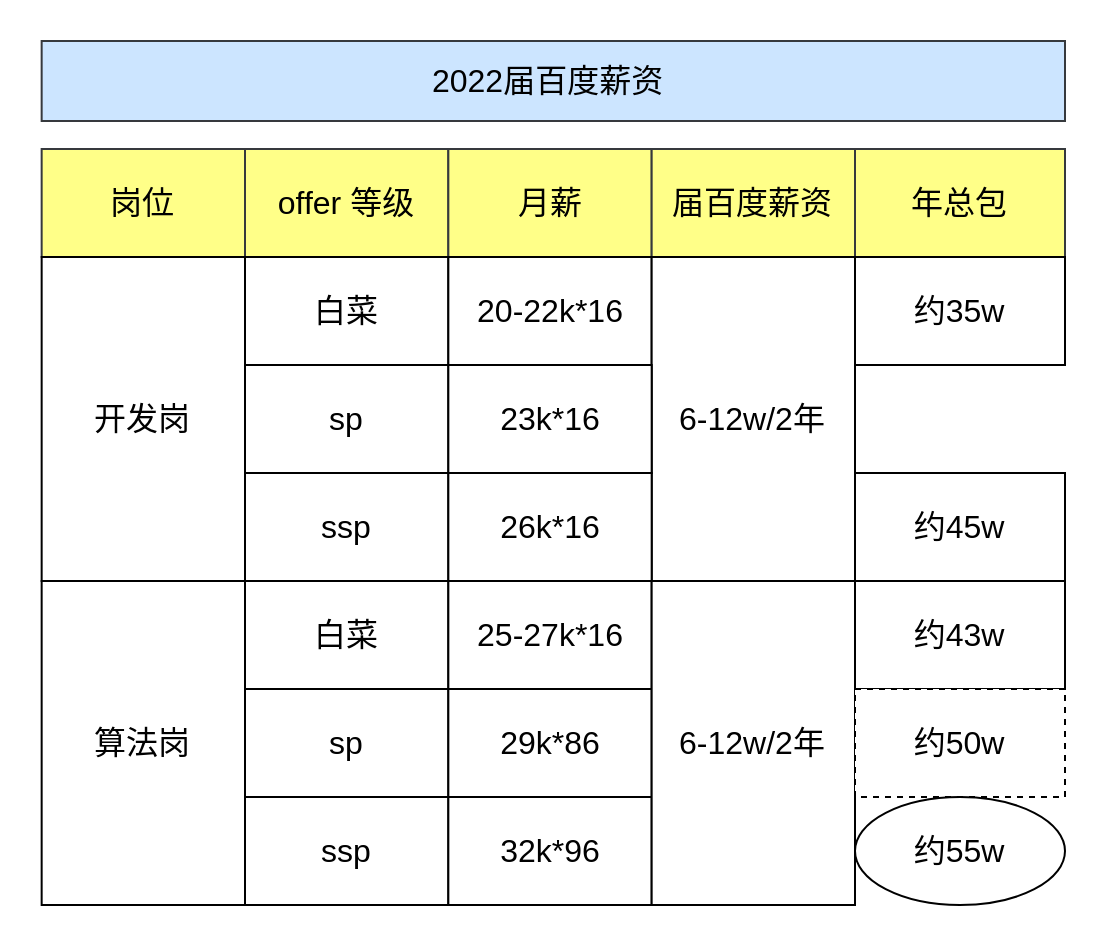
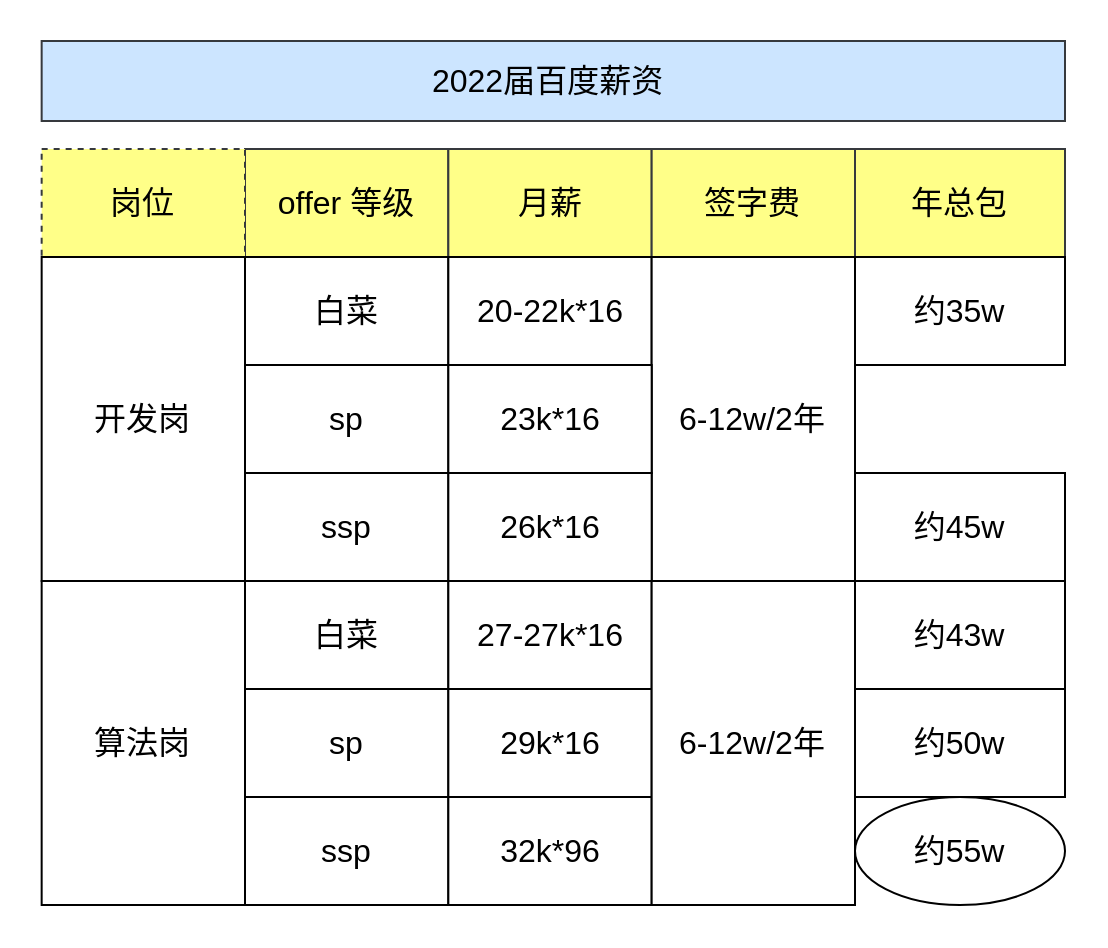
node "岗位": style solid -> dashed
node "届百度薪资": label "届百度薪资" -> "签字费"
node "25-27k*16": label "25-27k*16" -> "27-27k*16"
node "29k*86": label "29k*86" -> "29k*16"
node "约50w": style dashed -> solid
